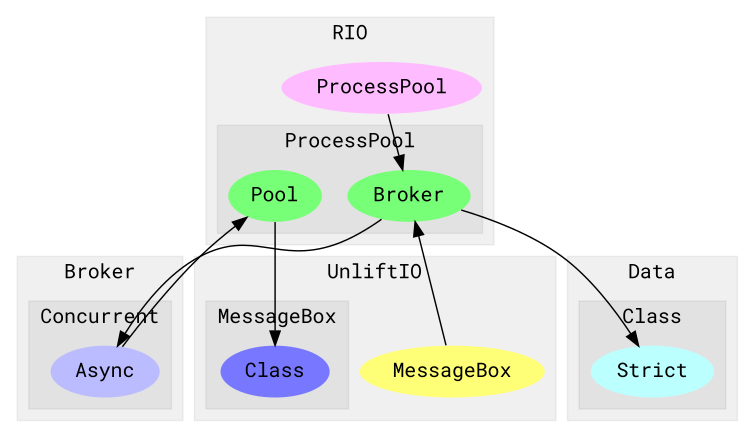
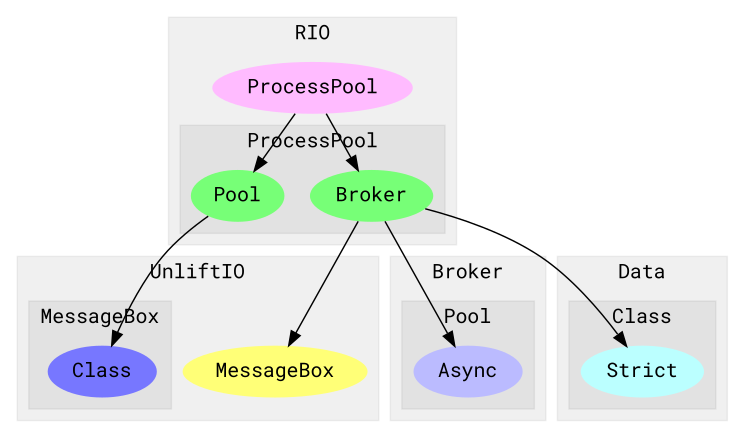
edge "Async" -> "Pool": now "ProcessPool" -> "Pool"
edge "MessageBox" -> "Broker": reversed
cluster "Concurrent": label "Concurrent" -> "Pool"
